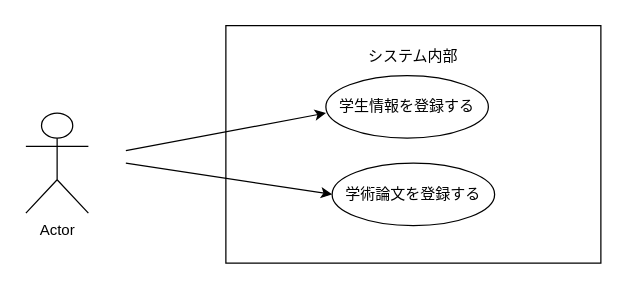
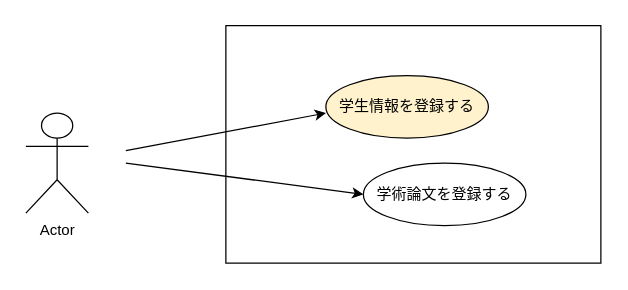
node "システム内部": removed
node "学生情報を登録する": fillcolor #ffffff -> #fff2cc
node "学術論文を登録する": moved (413, 194) -> (444, 194)
